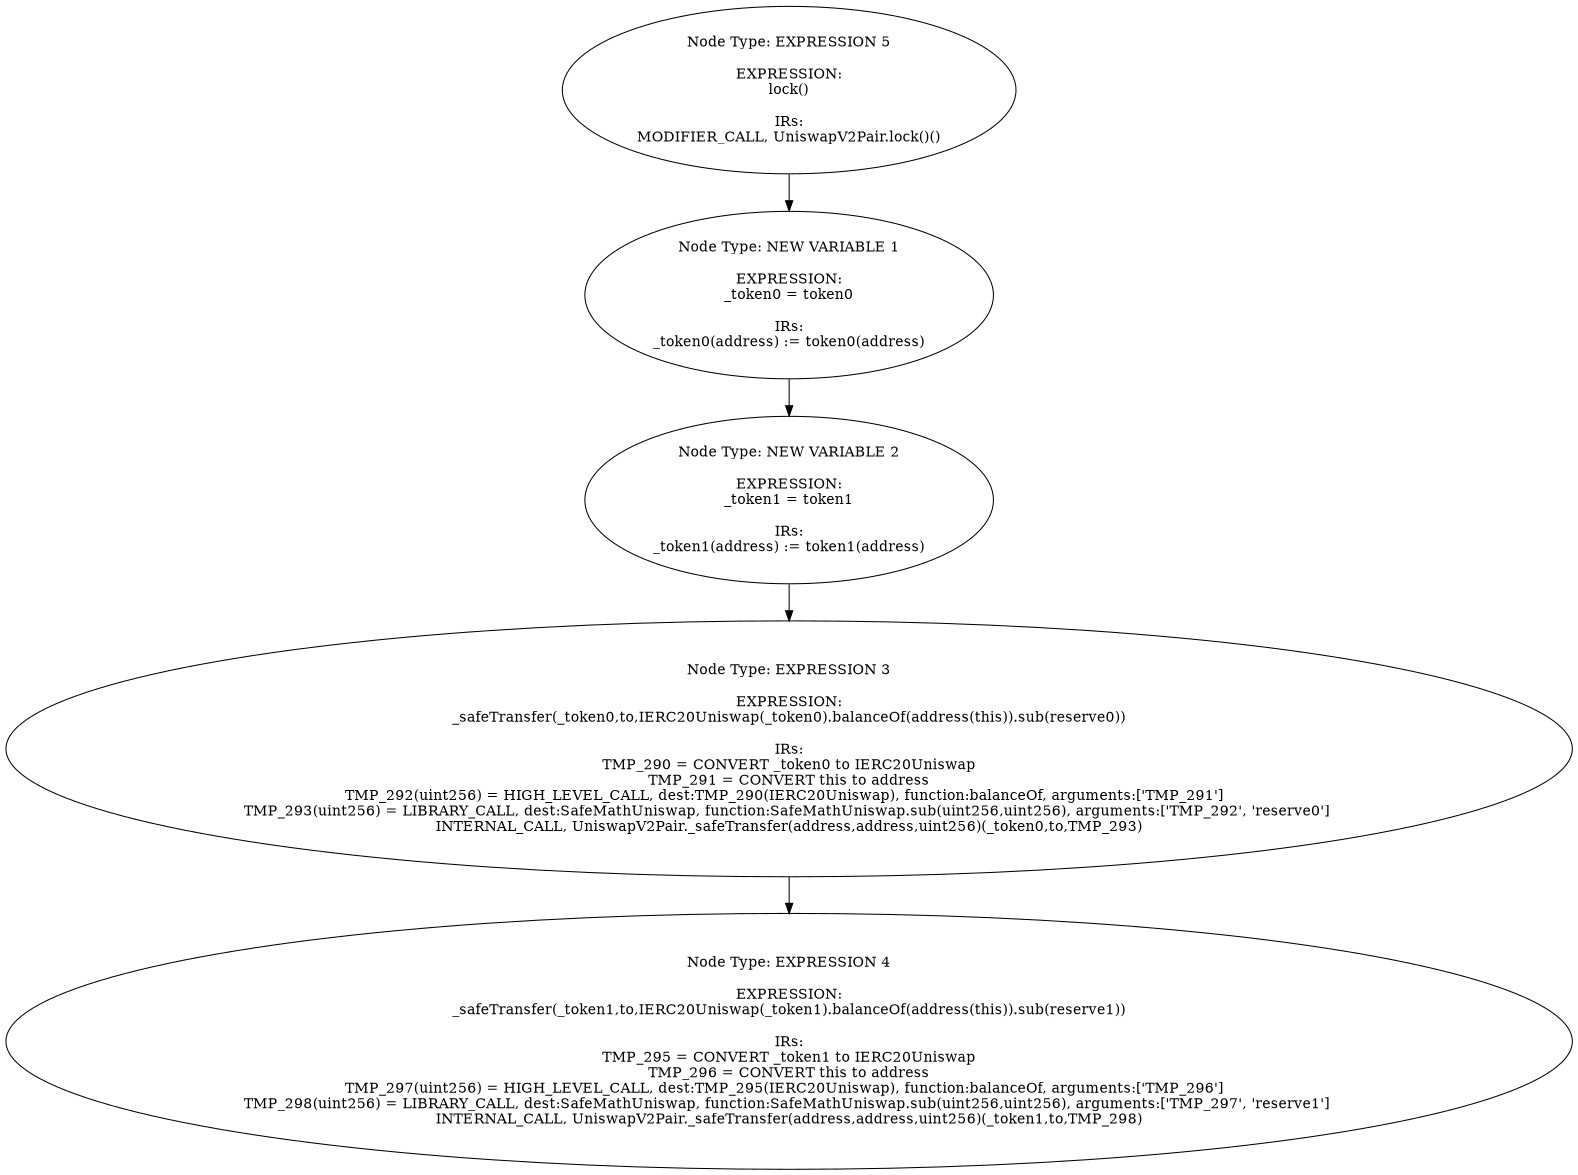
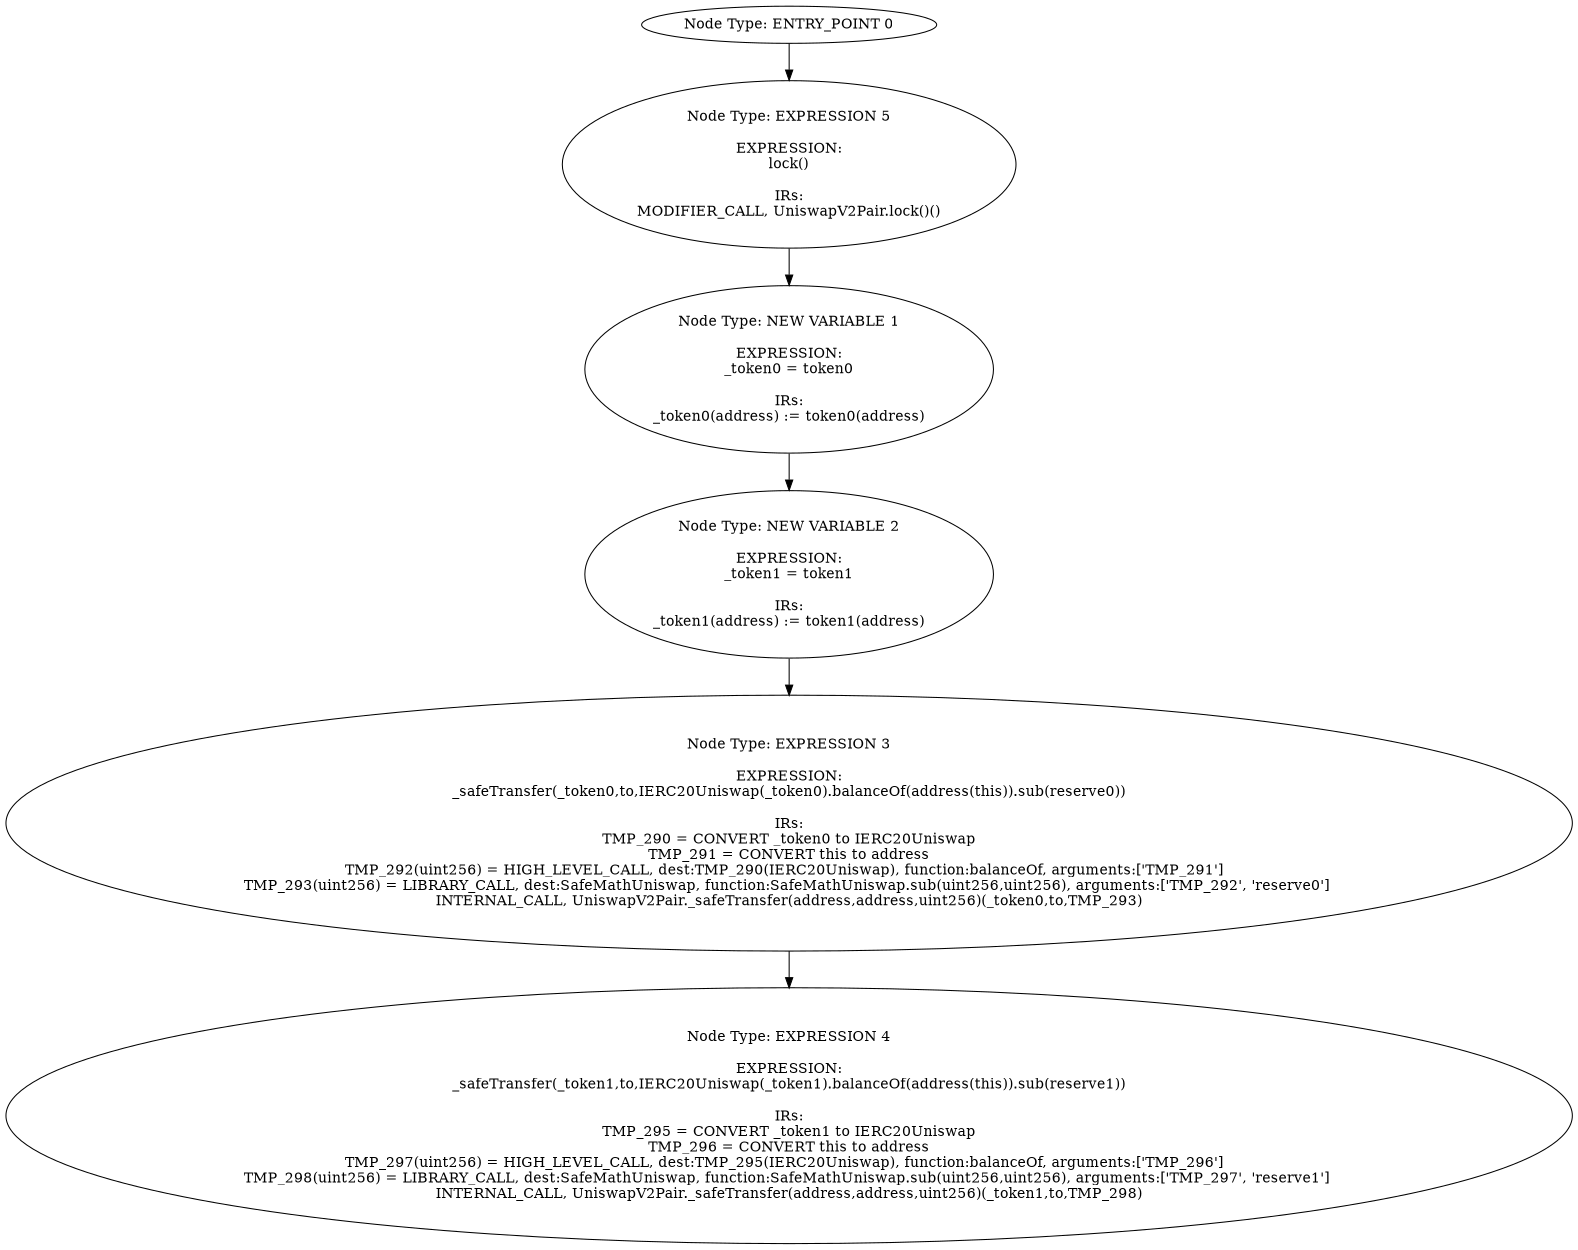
node "Node Type: ENTRY_POINT 0": added
